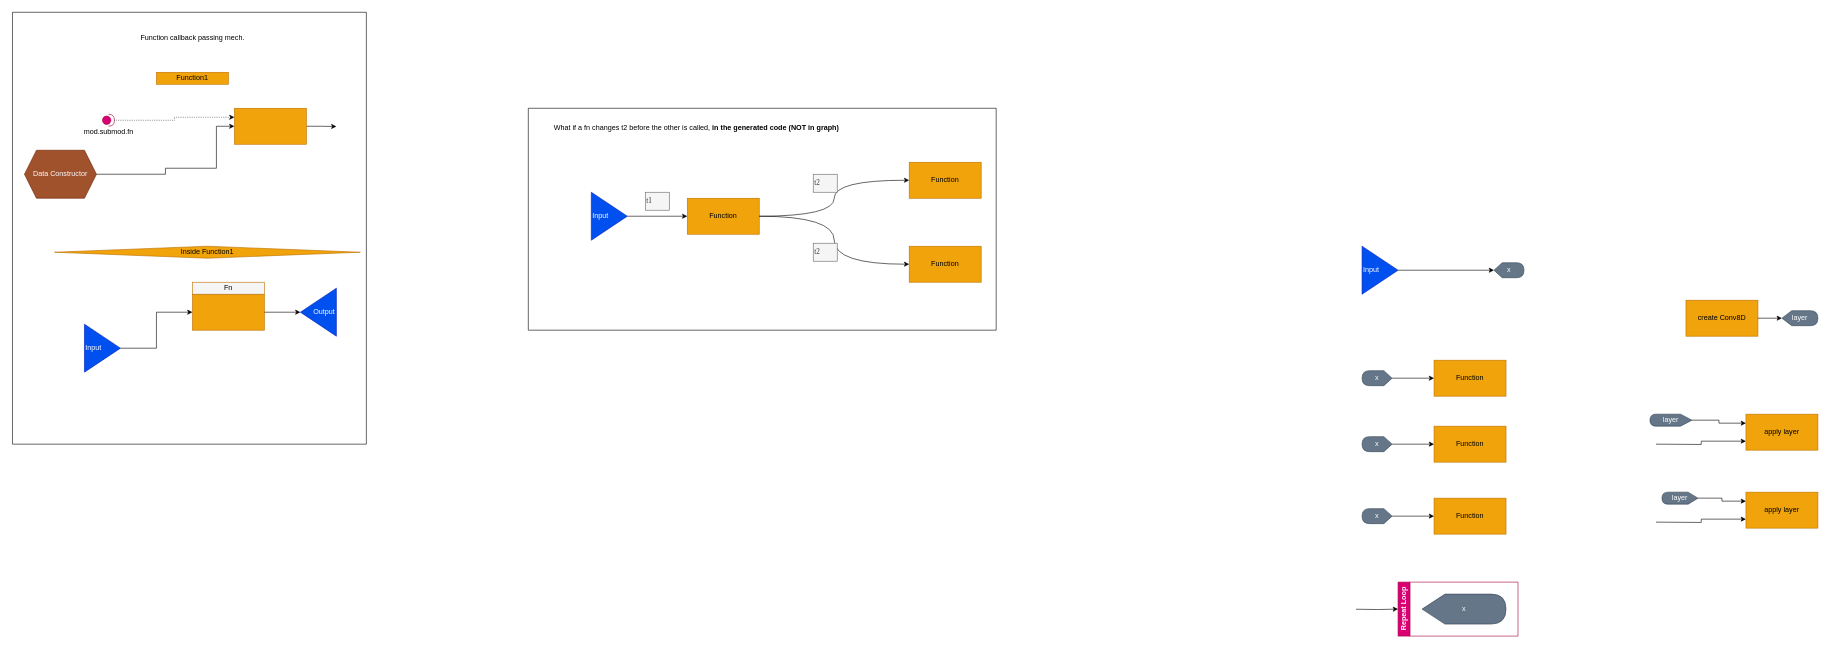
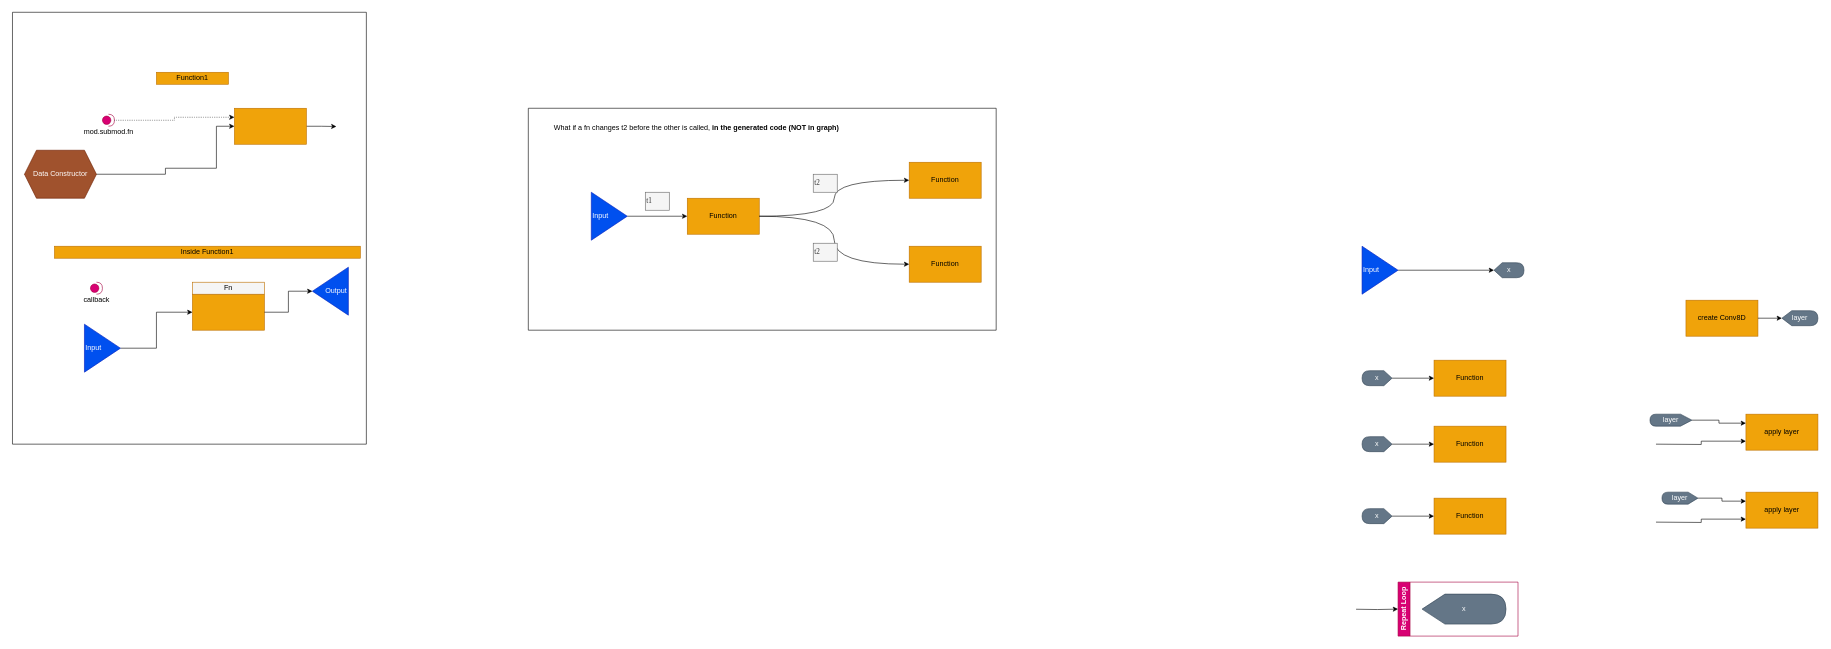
node "Function callback passing mech.": removed
node "Inside Function1": shape diamond -> rectangle
node "callback": added
node "Output": moved (318, 312) -> (330, 291)
